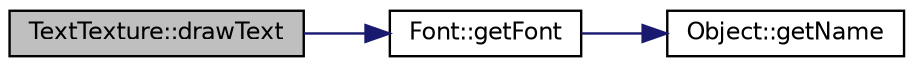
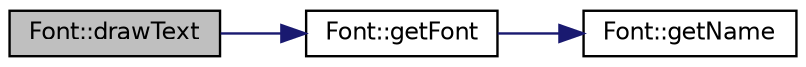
node "TextTexture::drawText": label "TextTexture::drawText" -> "Font::drawText"
node "Object::getName": label "Object::getName" -> "Font::getName"
